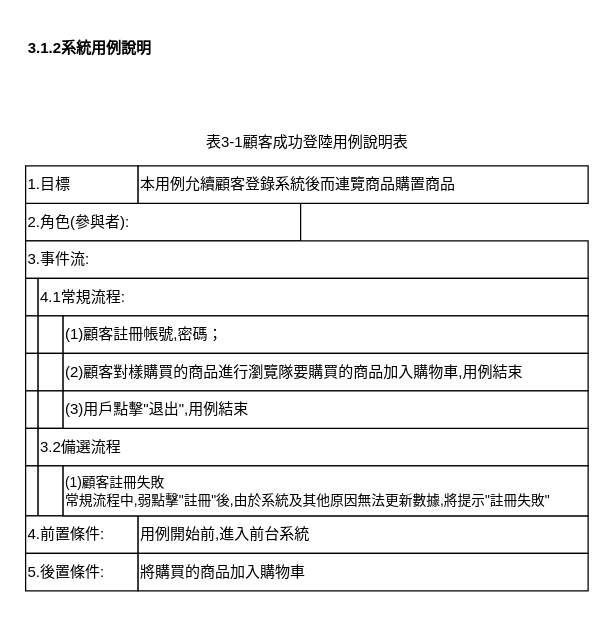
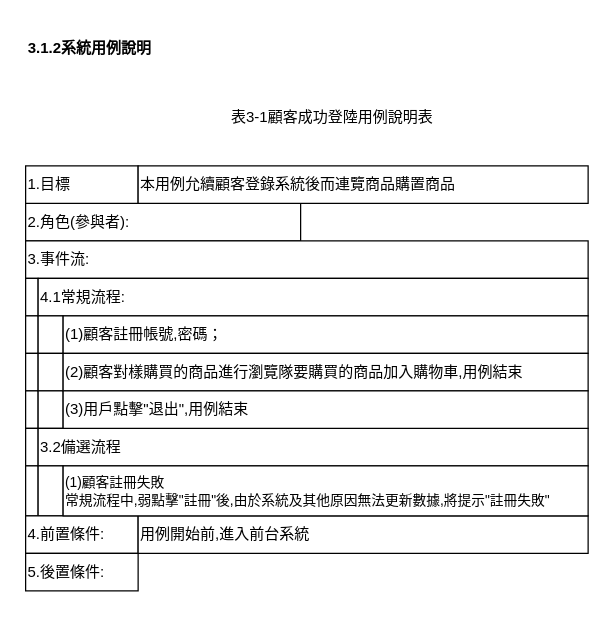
node "表3-1顧客成功登陸用例說明表": moved (307, 141) -> (332, 116)
node "將購買的商品加入購物車": removed
